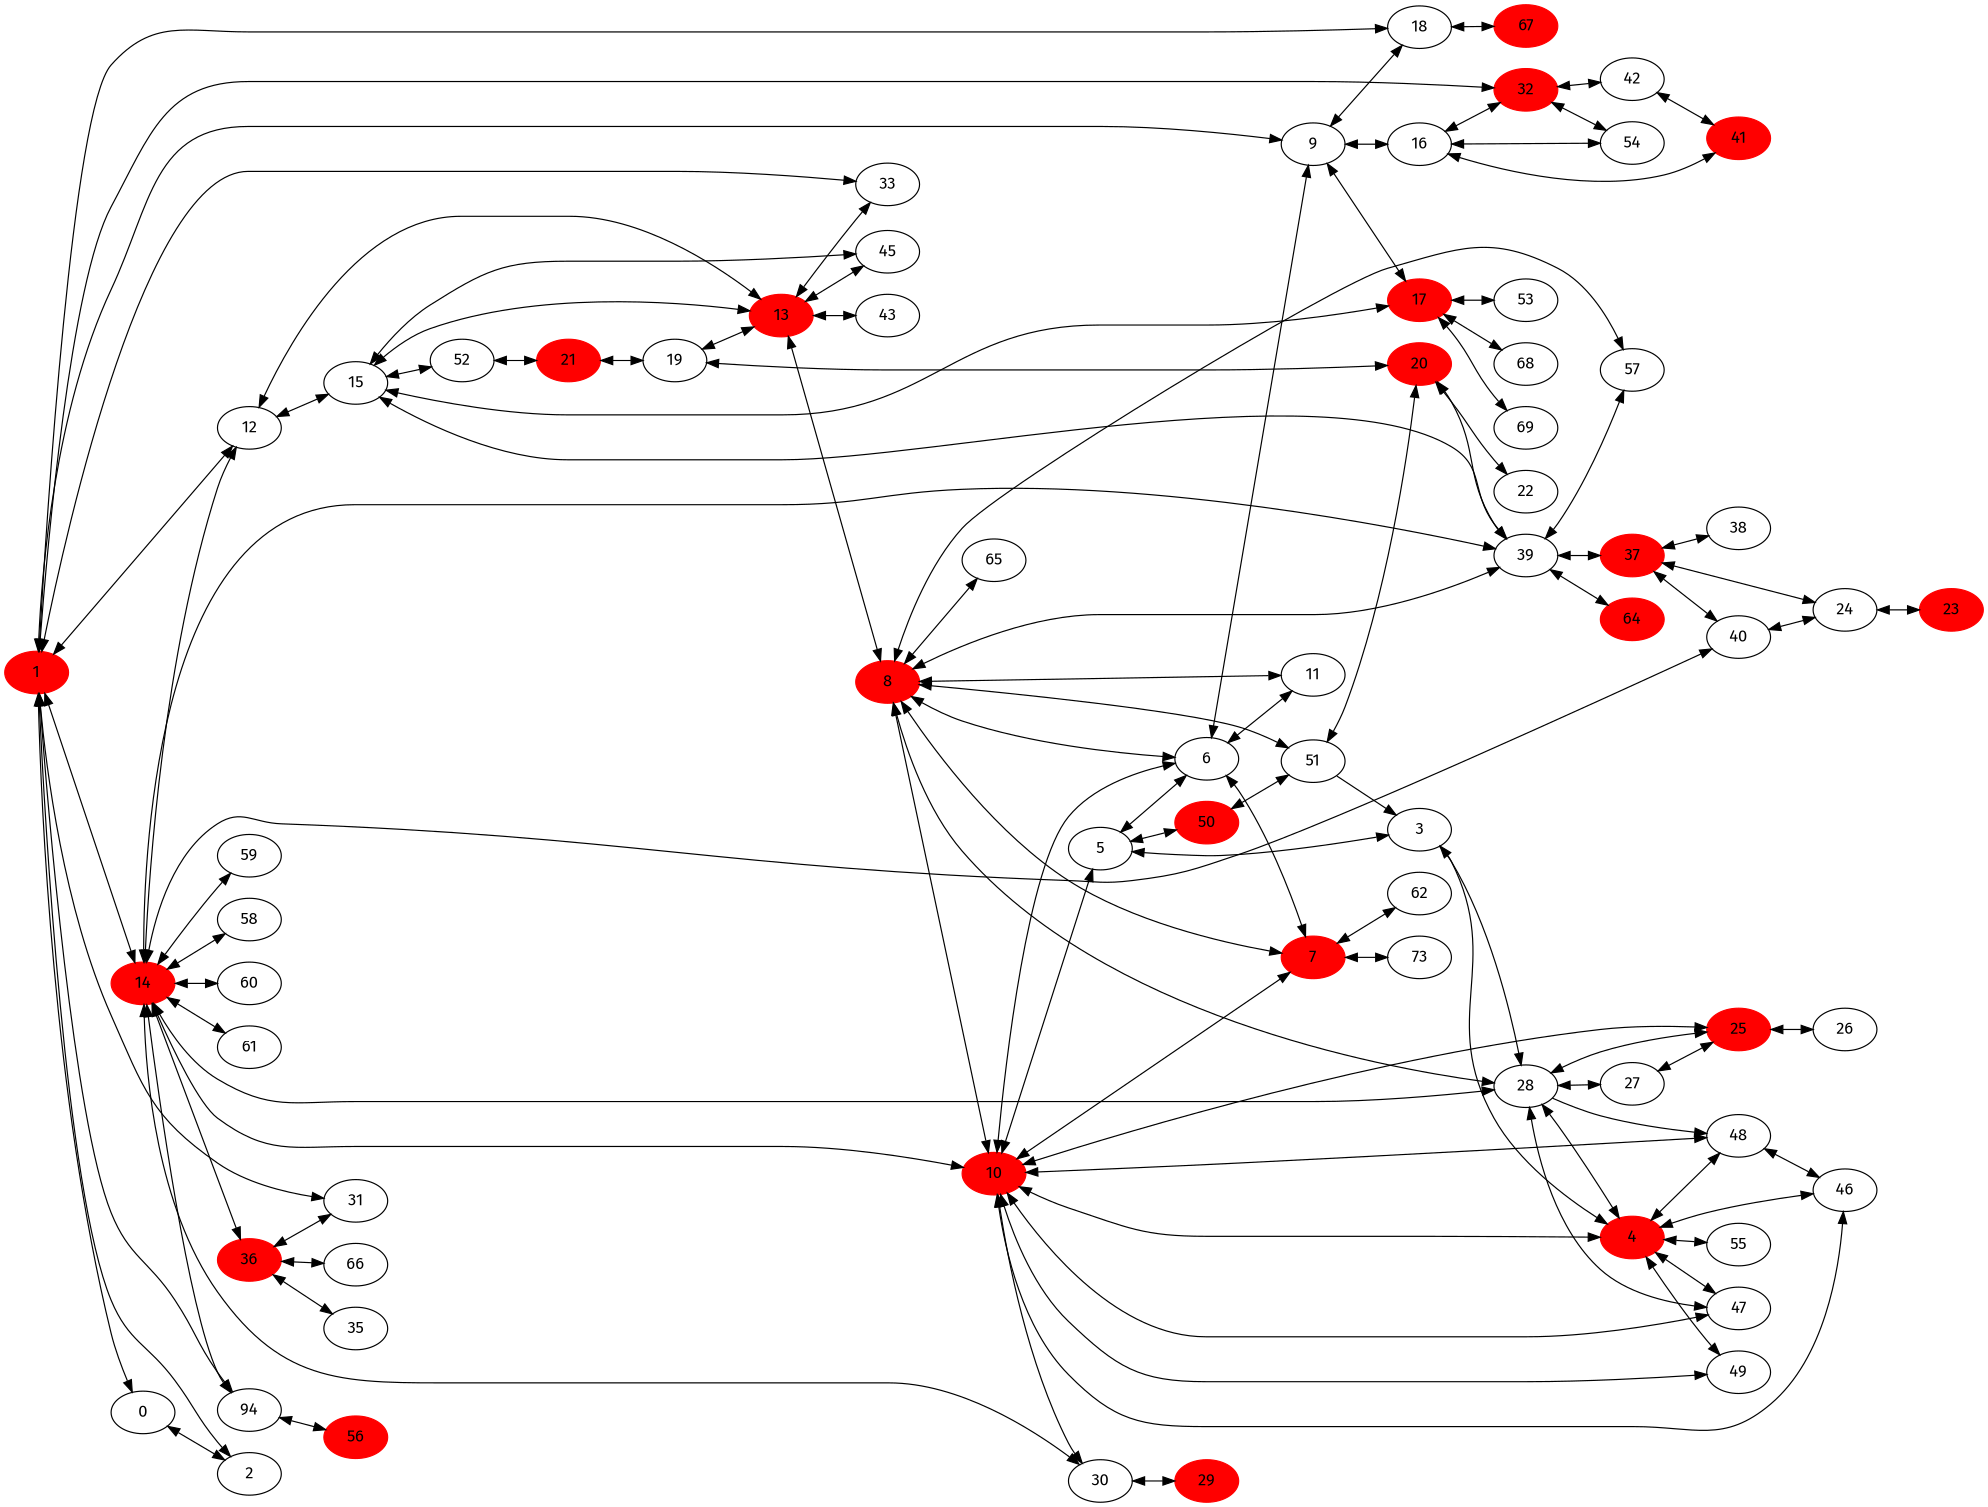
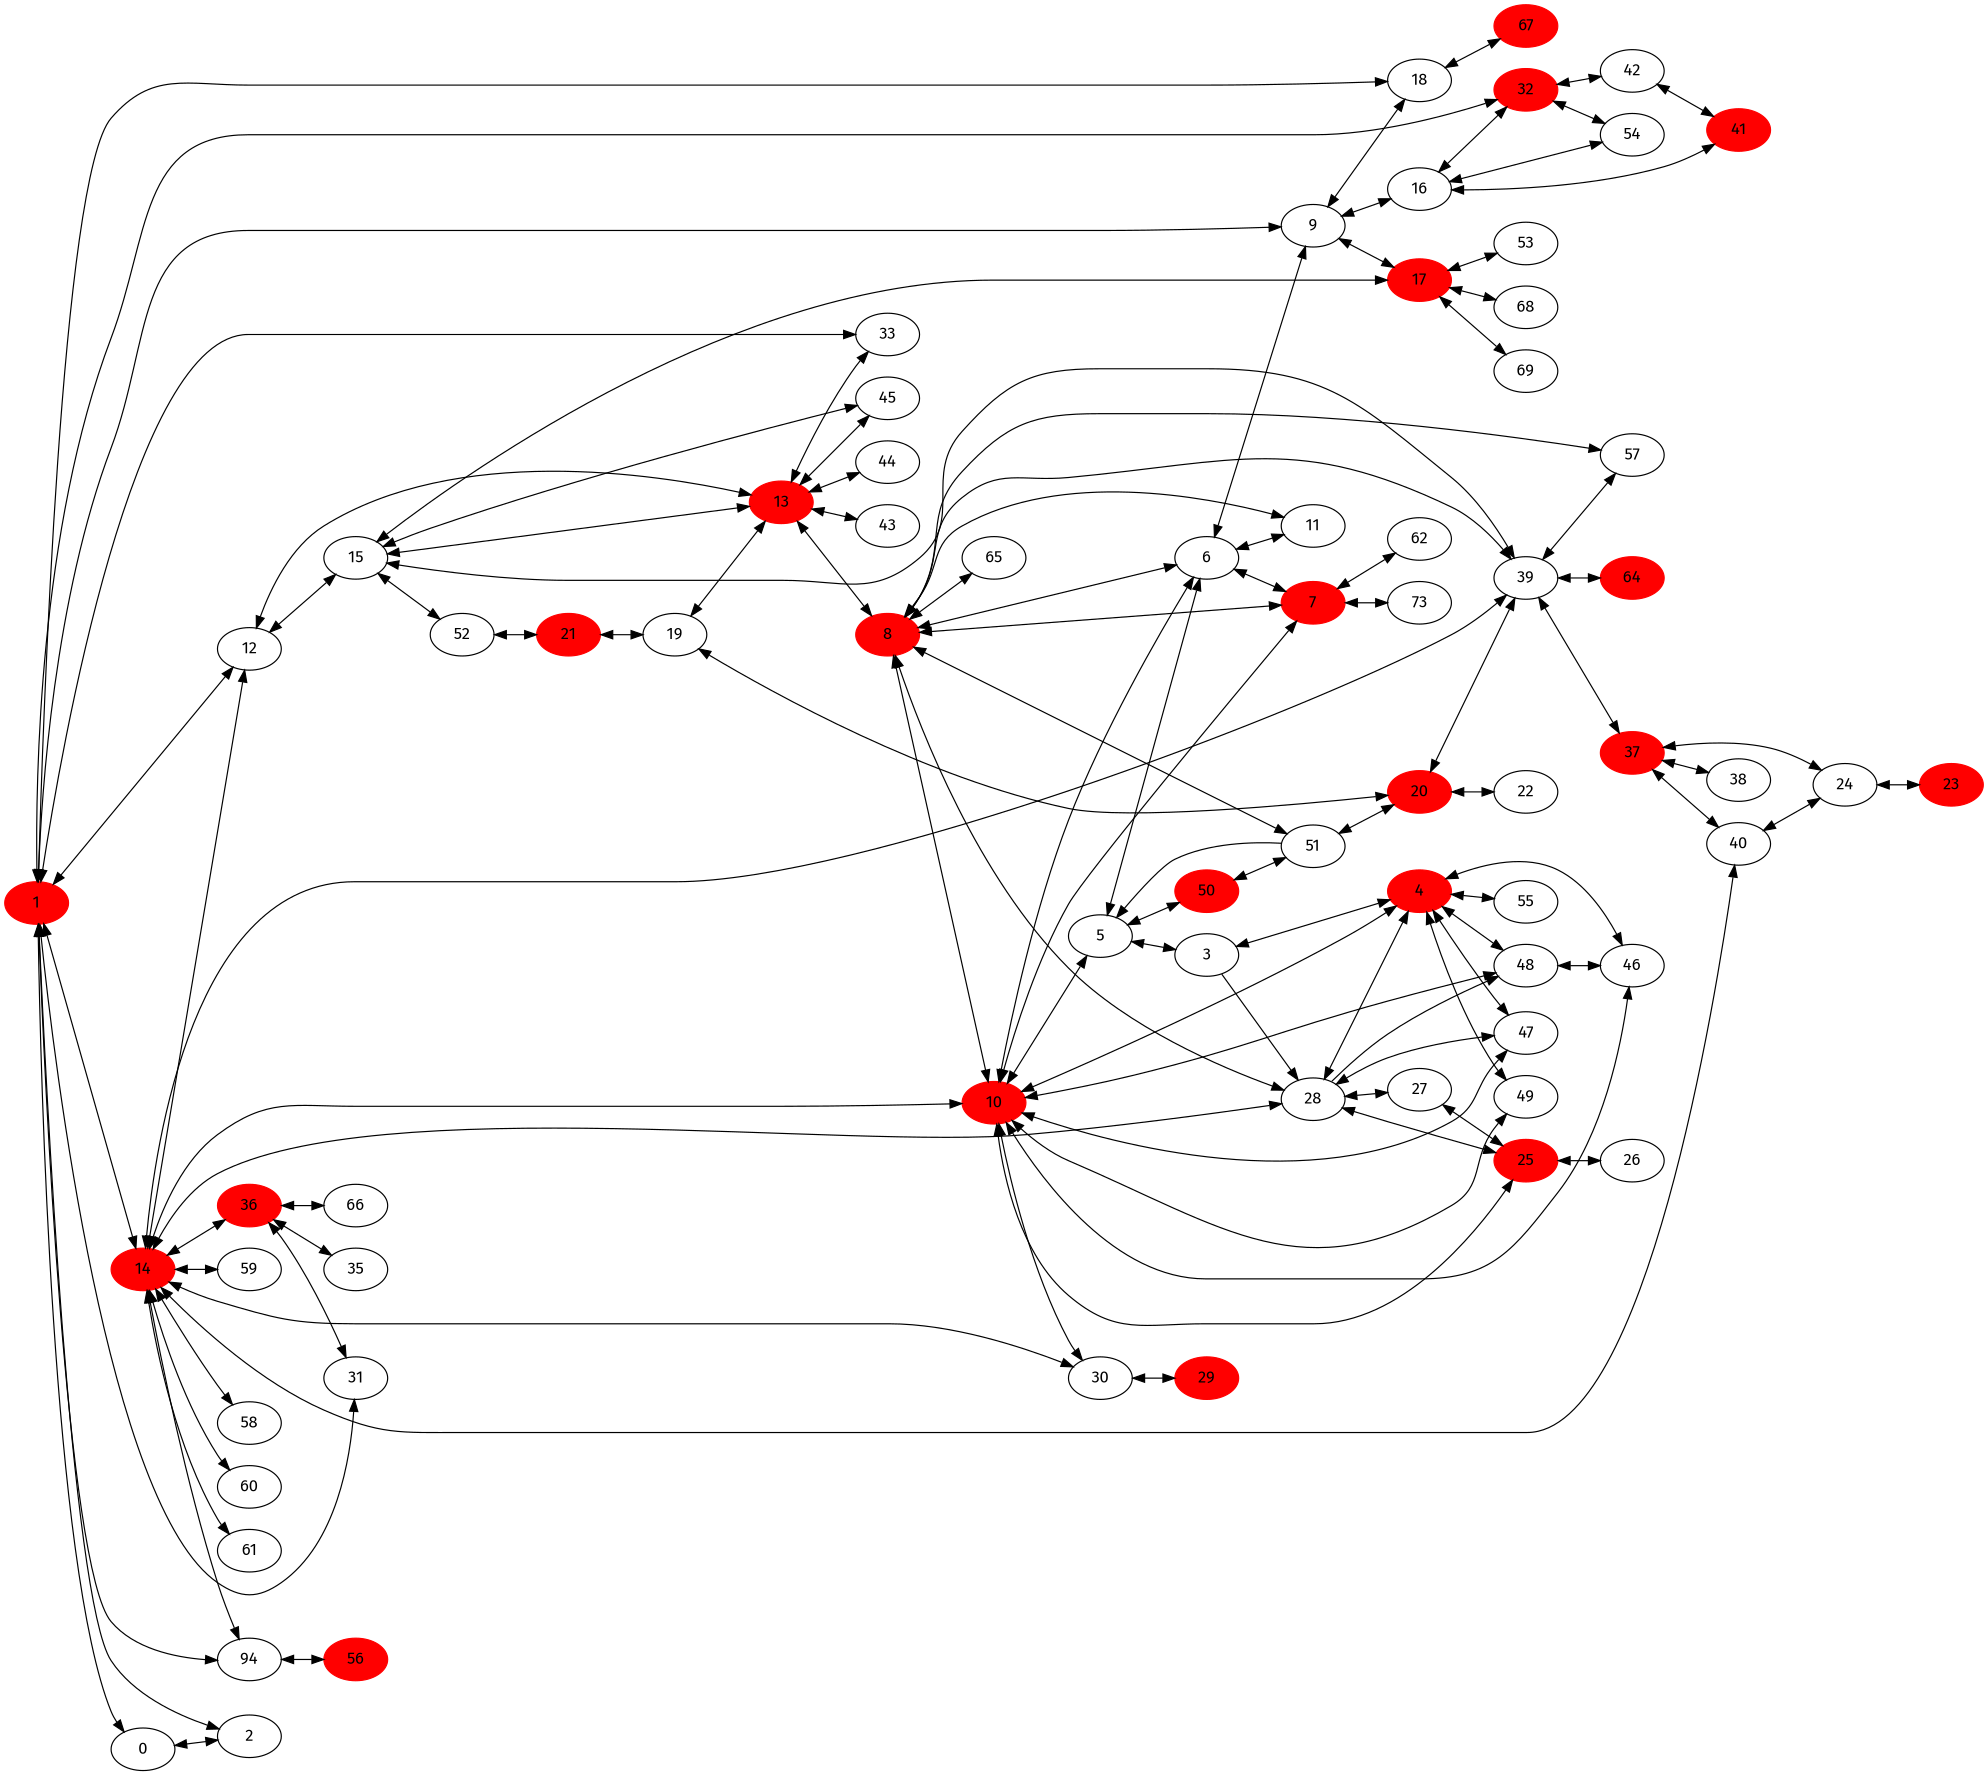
node "44": added
edge "51" -> "3": now "51" -> "5"
